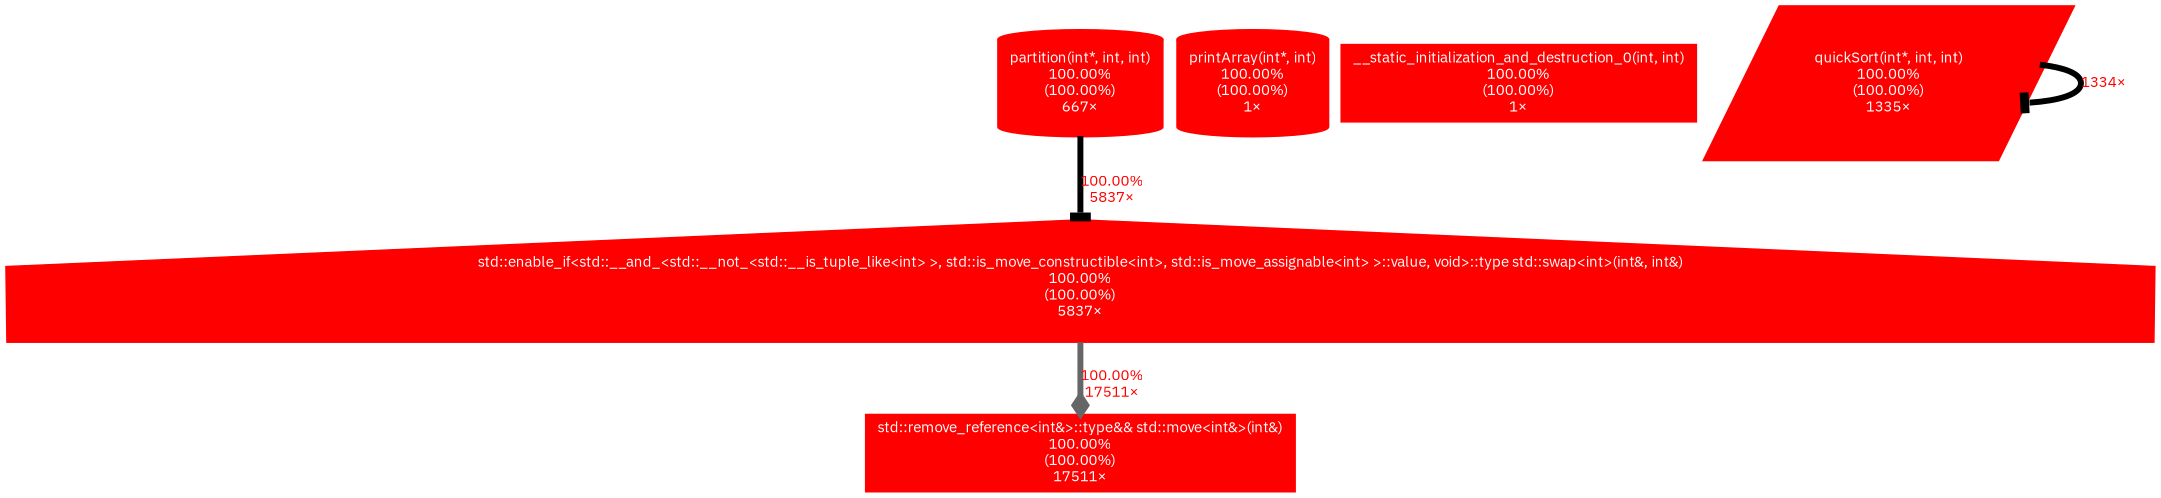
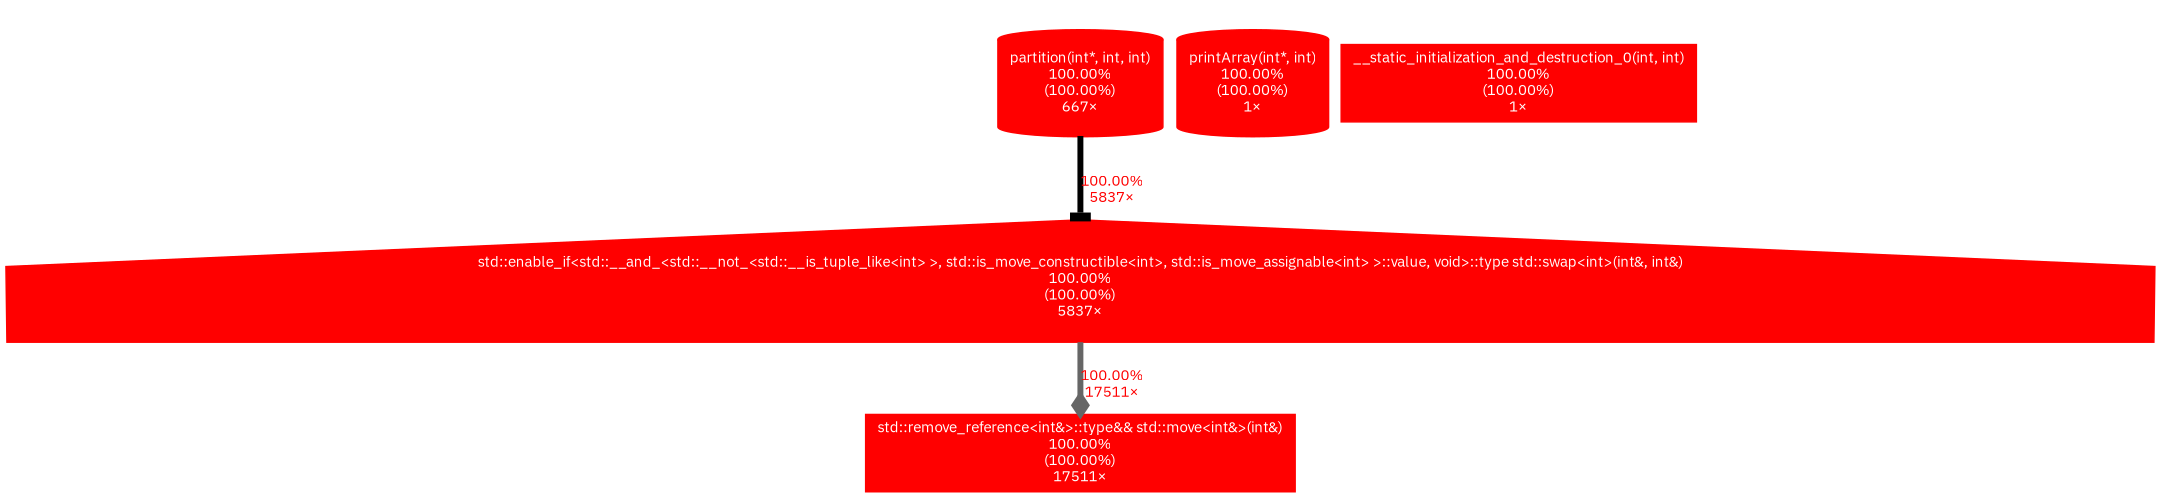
node "quickSort(int*, int, int) 100.00% (100.00%) 1335×": removed
